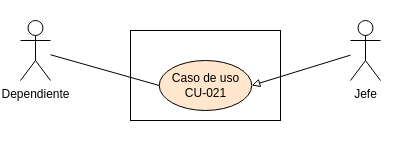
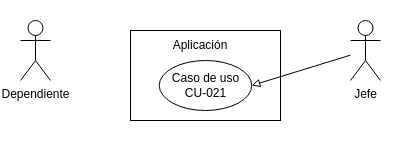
node "Aplicación": added
edge "Dependiente" -- "Caso de uso CU-021": removed
node "Caso de uso CU-021": fillcolor #ffe6cc -> #ffffff
